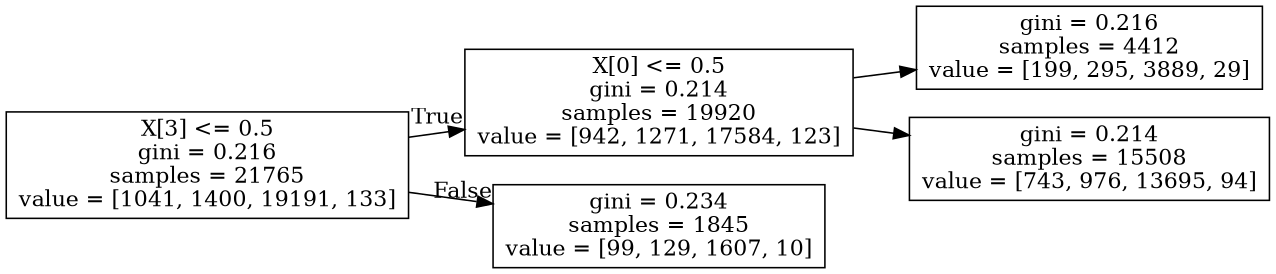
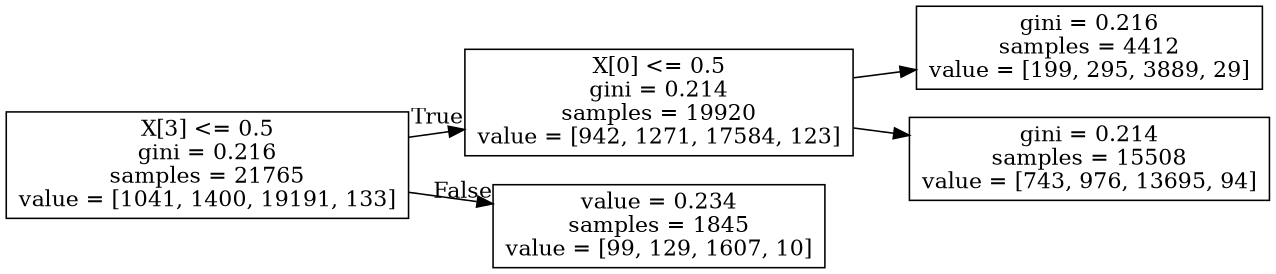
node "gini = 0.234 samples = 1845 value = [99, 129, 1607, 10]": label "gini = 0.234 samples = 1845 value = [99, 129, 1607, 10]" -> "value = 0.234 samples = 1845 value = [99, 129, 1607, 10]"
